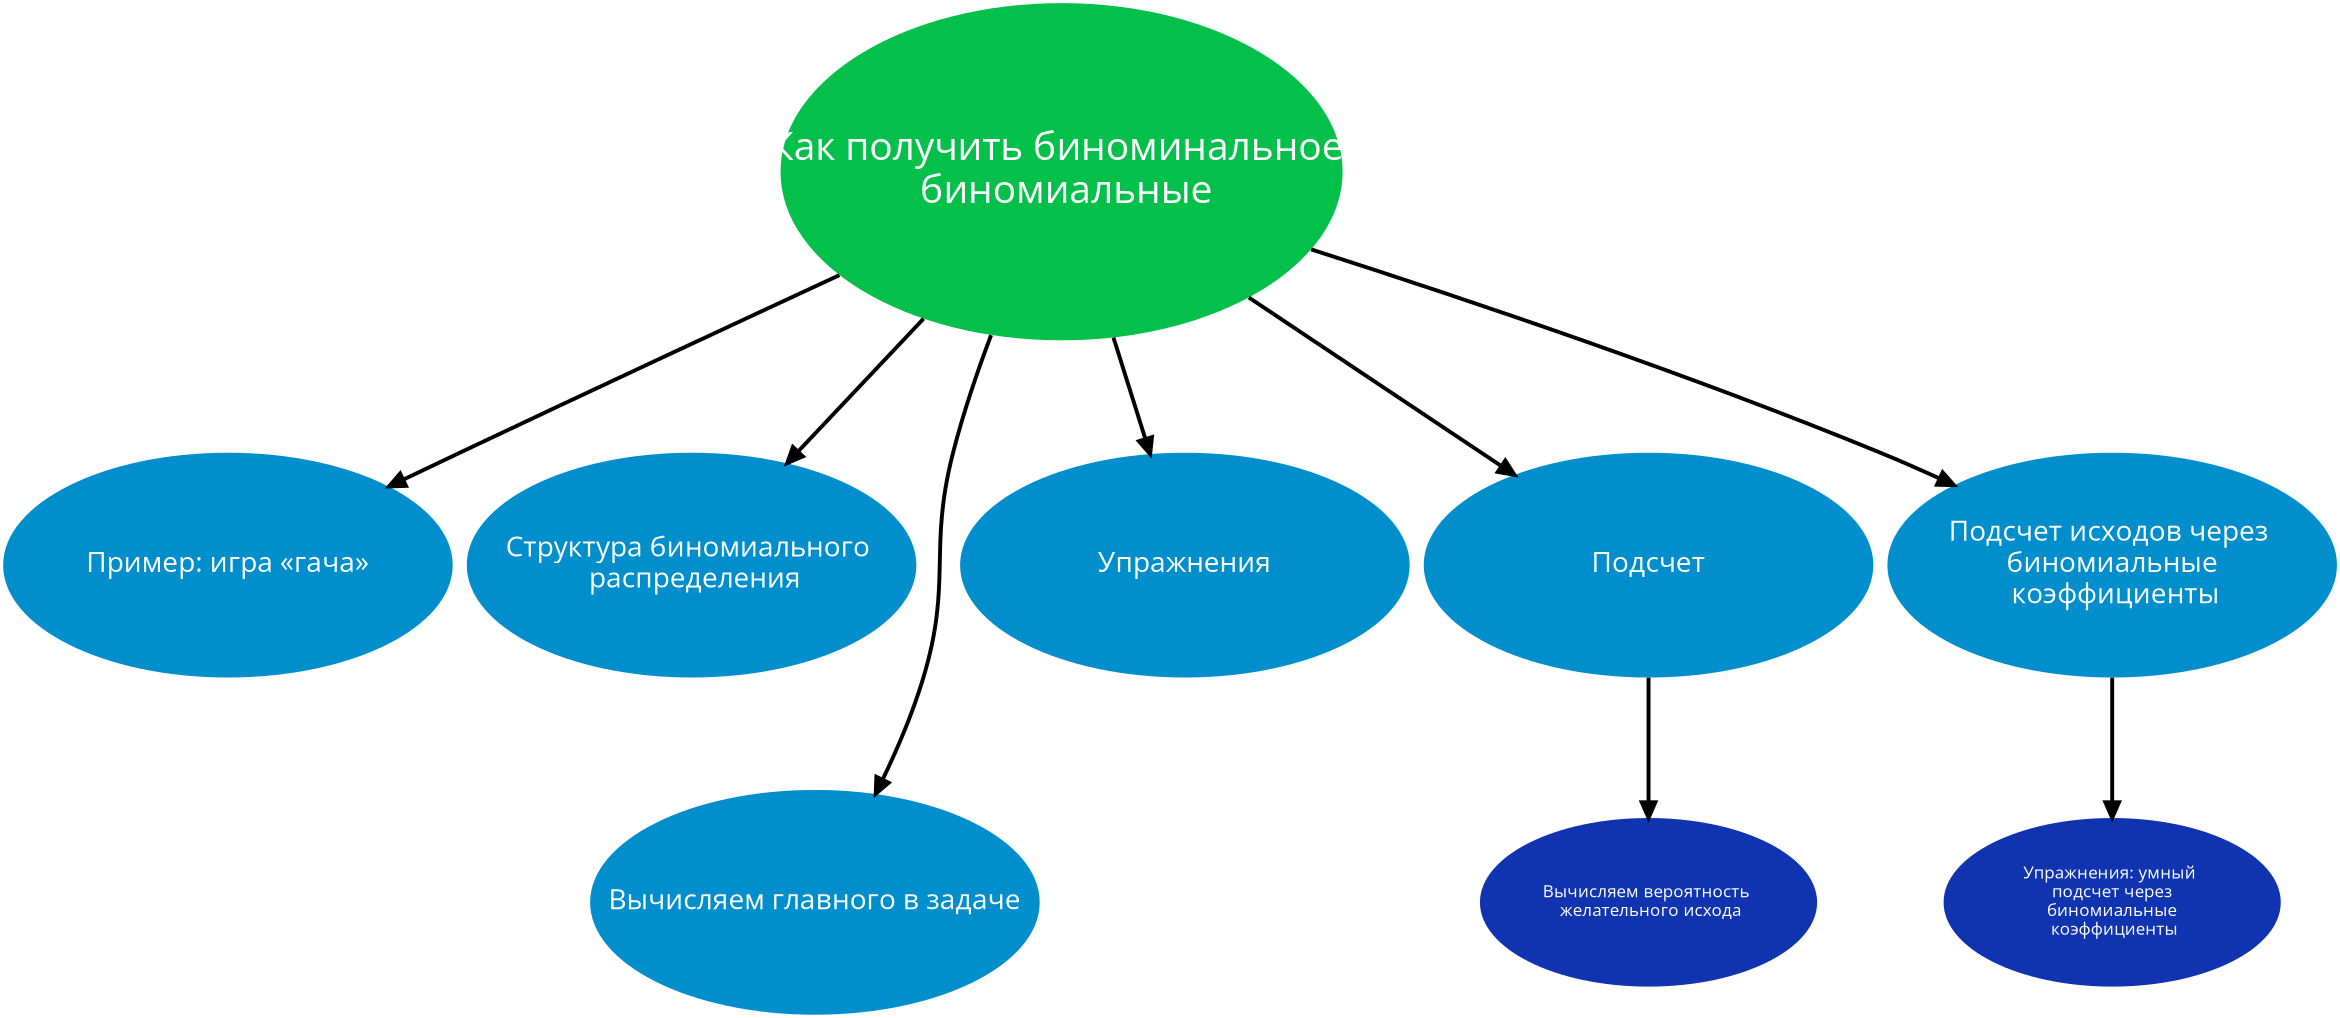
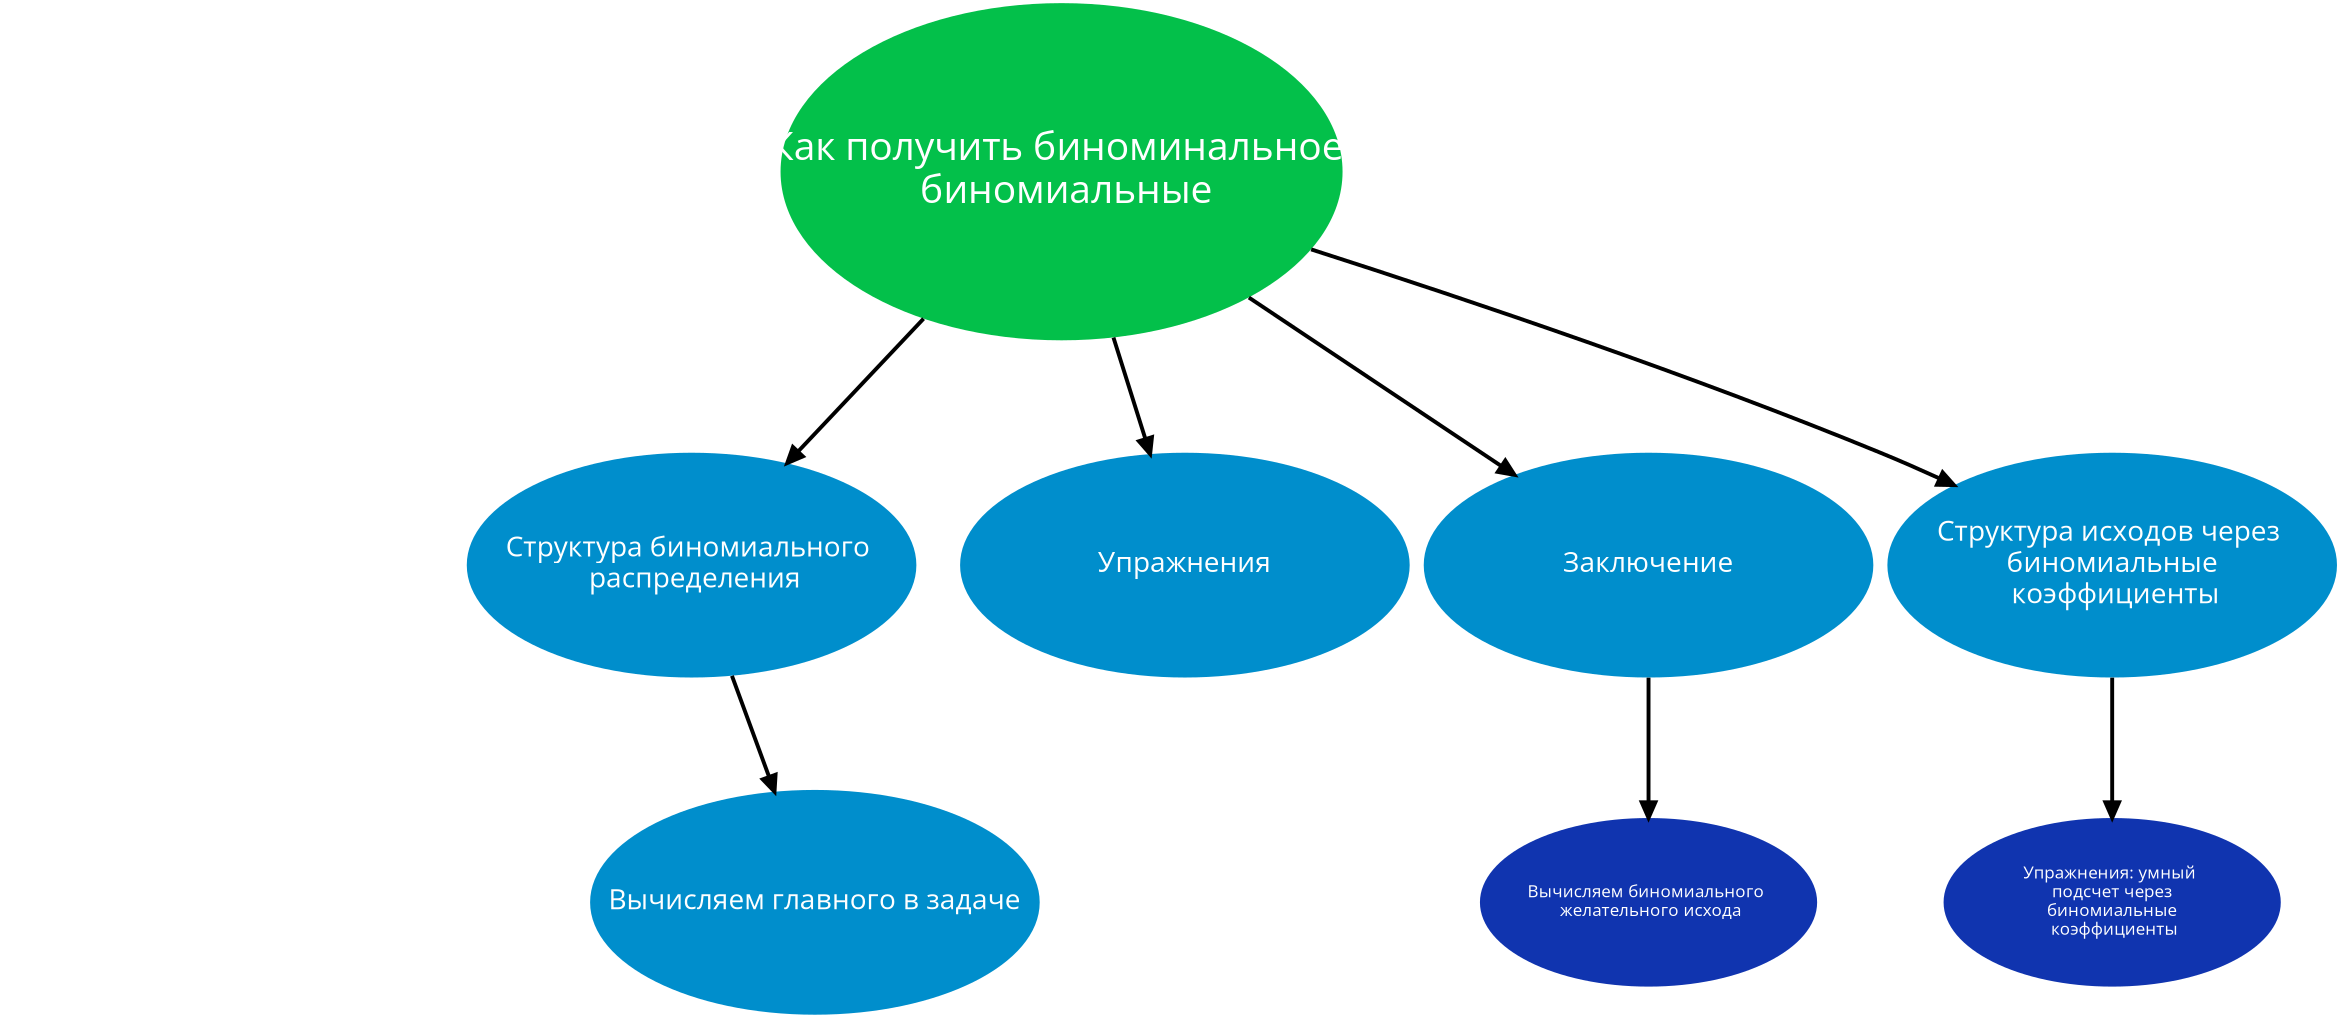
edge "Как получить биноминальное биномиальные" -> "Вычисляем главного в задаче": now "Структура биномиального распределения" -> "Вычисляем главного в задаче"
node "Пример: игра «гача»": removed
node "Подсчет": label "Подсчет" -> "Заключение"
node "Подсчет исходов через биномиальные коэффициенты": label "Подсчет исходов через биномиальные коэффициенты" -> "Структура исходов через биномиальные коэффициенты"
node "Вычисляем вероятность желательного исхода": label "Вычисляем вероятность желательного исхода" -> "Вычисляем биномиального желательного исхода"
